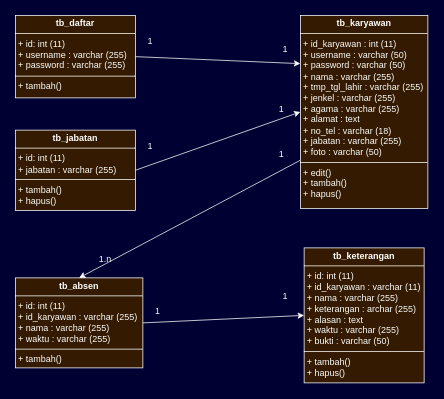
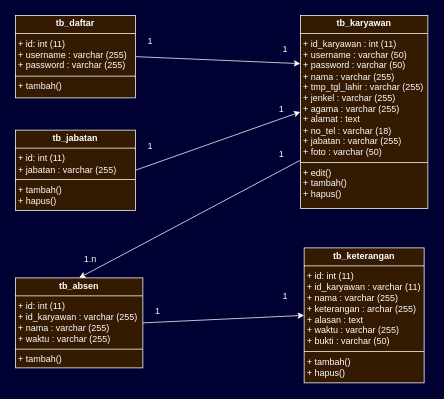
node "1.n": moved (105, 259) -> (90, 259)
